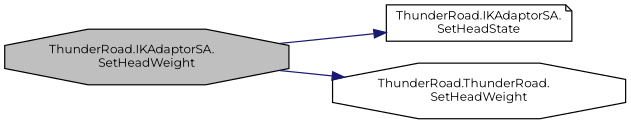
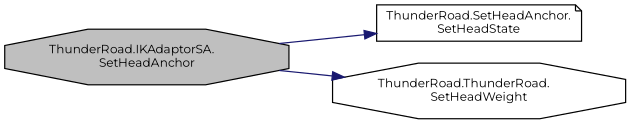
node "ThunderRoad.IKAdaptorSA. SetHeadState": label "ThunderRoad.IKAdaptorSA. SetHeadState" -> "ThunderRoad.SetHeadAnchor. SetHeadState"
node "ThunderRoad.IKAdaptorSA. SetHeadWeight": label "ThunderRoad.IKAdaptorSA. SetHeadWeight" -> "ThunderRoad.IKAdaptorSA. SetHeadAnchor"
